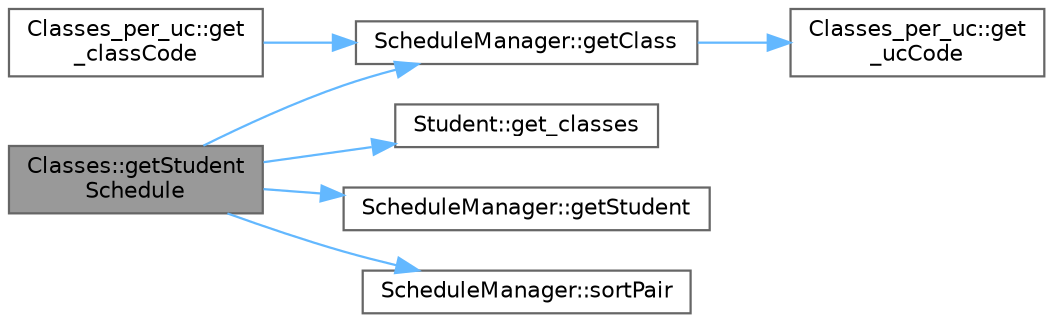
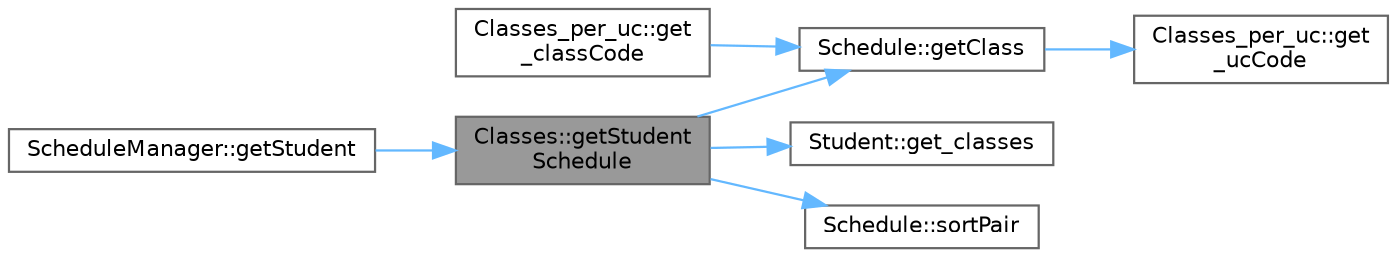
node "ScheduleManager::getClass": label "ScheduleManager::getClass" -> "Schedule::getClass"
edge "Classes::getStudent Schedule" -> "ScheduleManager::getStudent": reversed
node "ScheduleManager::sortPair": label "ScheduleManager::sortPair" -> "Schedule::sortPair"
